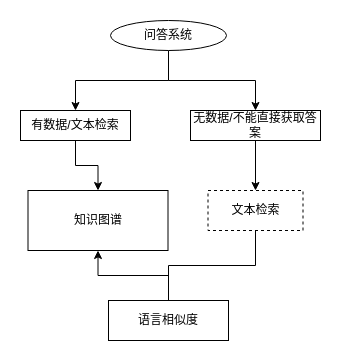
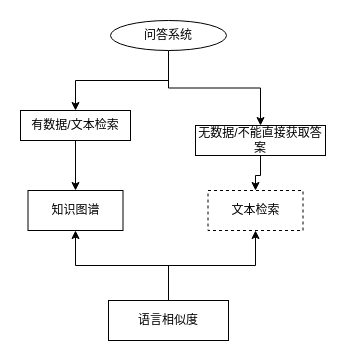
node "无数据/不能直接获取答案": moved (256, 126) -> (261, 141)
node "知识图谱": size 140x60 -> 95x40
edge "文本检索" -- "语言相似度": arrowhead none -> classic
